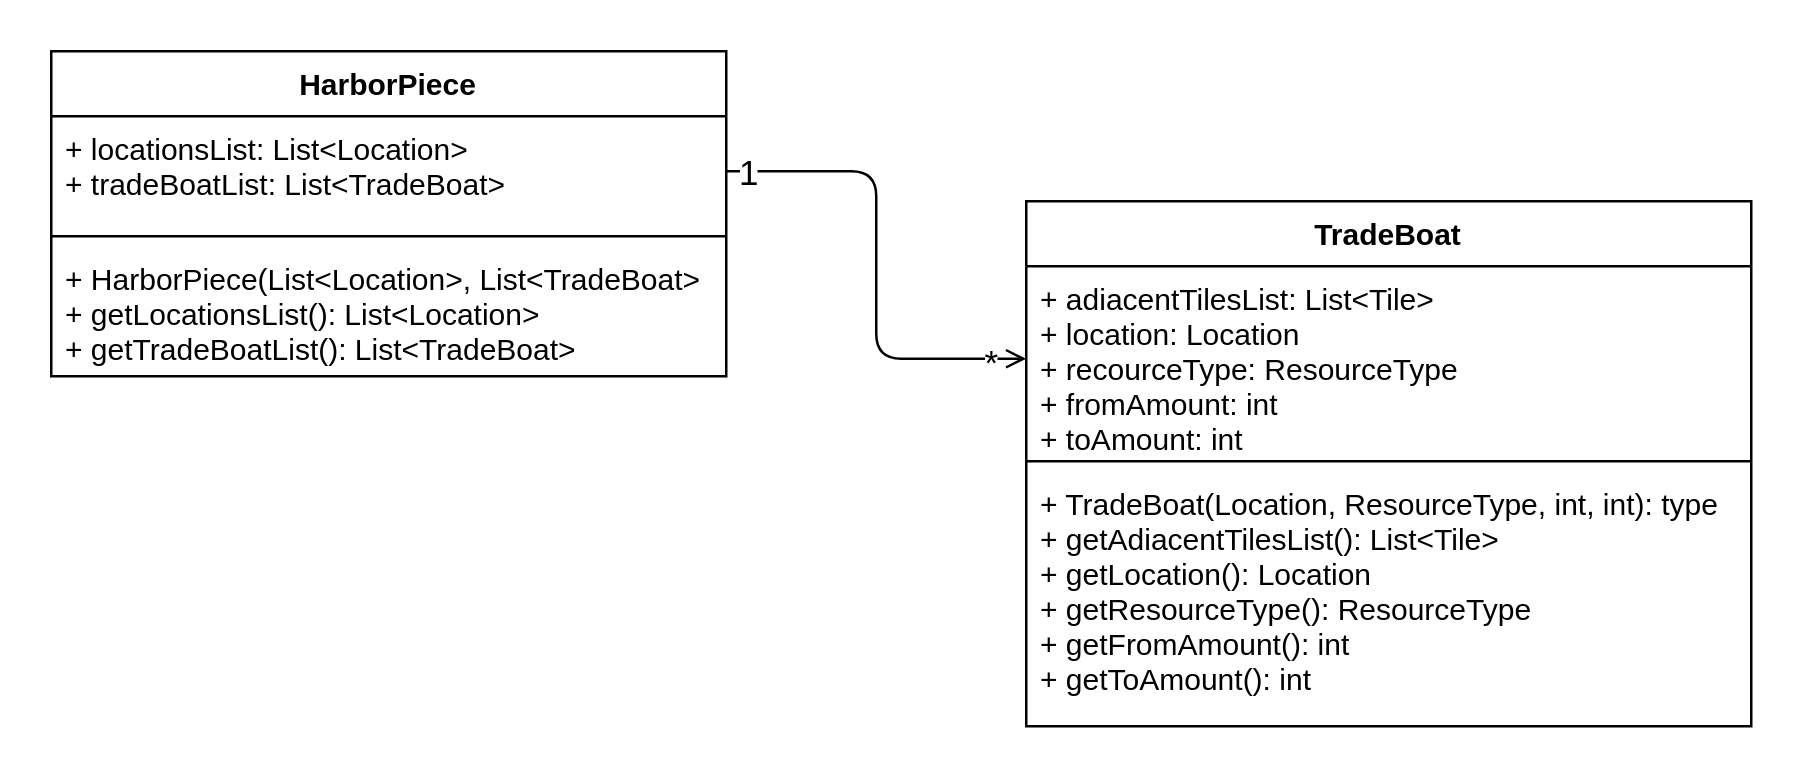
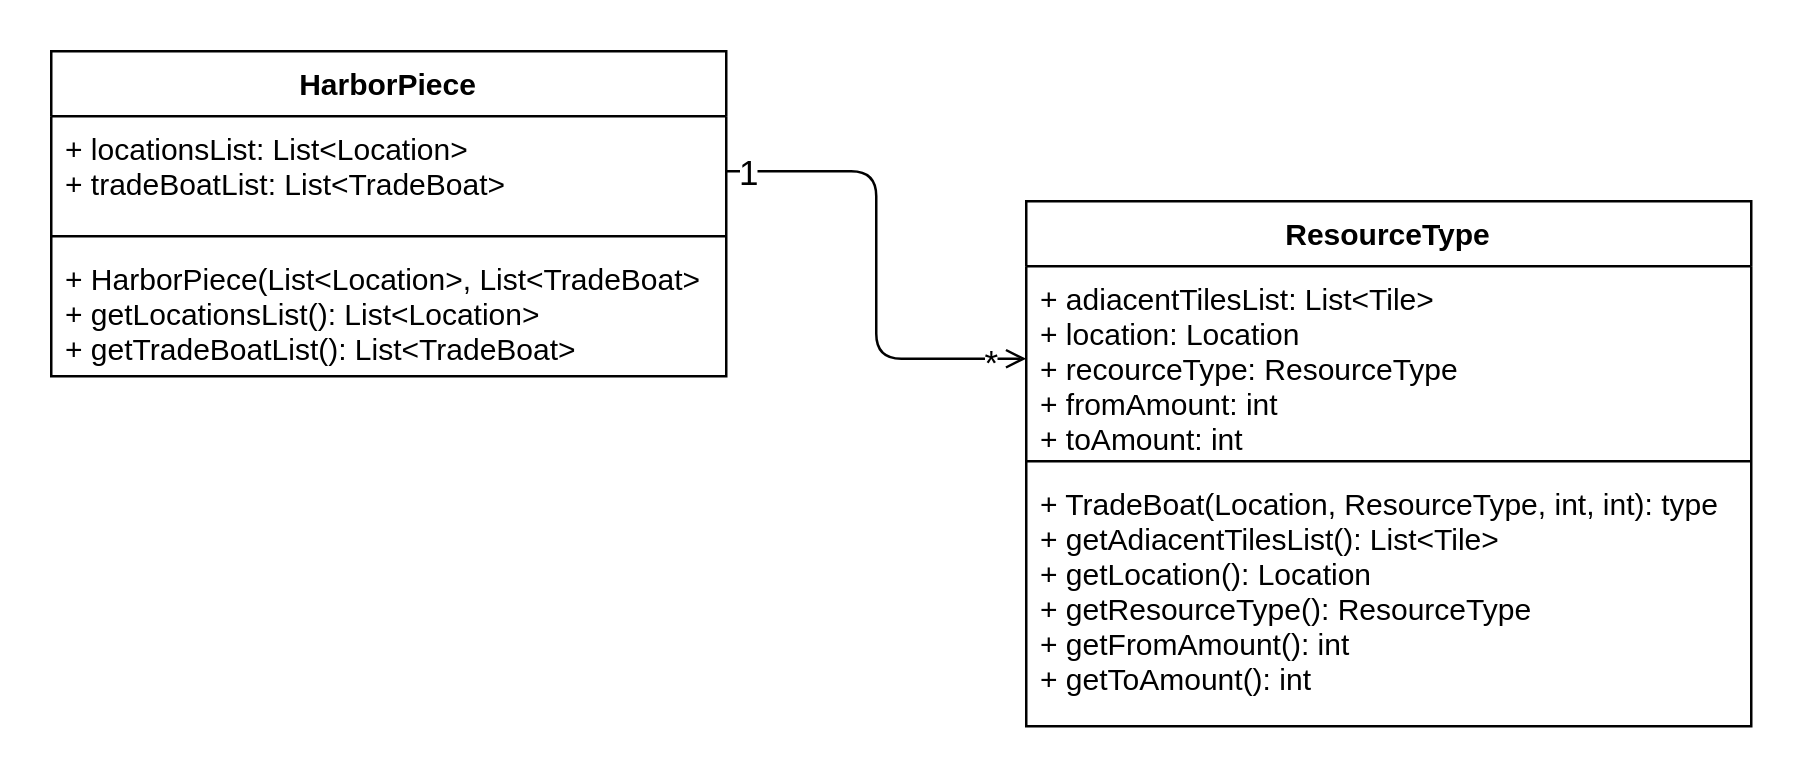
node "TradeBoat": label "TradeBoat" -> "ResourceType"
